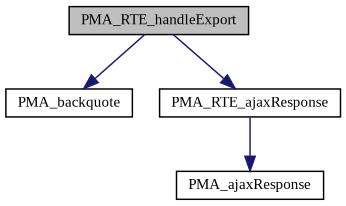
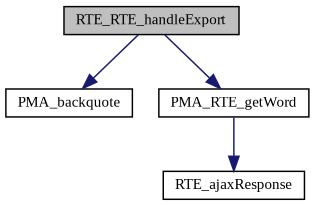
node "PMA_RTE_handleExport": label "PMA_RTE_handleExport" -> "RTE_RTE_handleExport"
node "PMA_RTE_ajaxResponse": label "PMA_RTE_ajaxResponse" -> "PMA_RTE_getWord"
node "PMA_ajaxResponse": label "PMA_ajaxResponse" -> "RTE_ajaxResponse"
